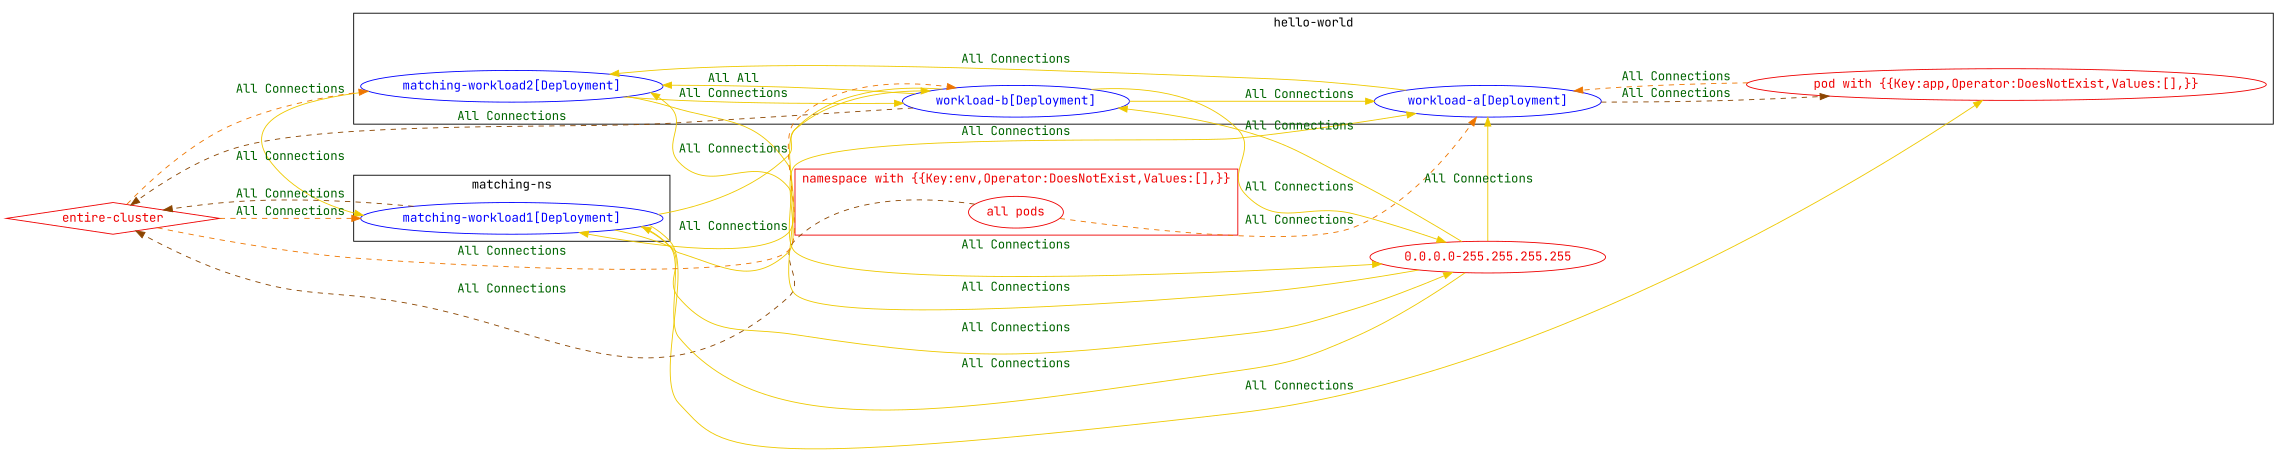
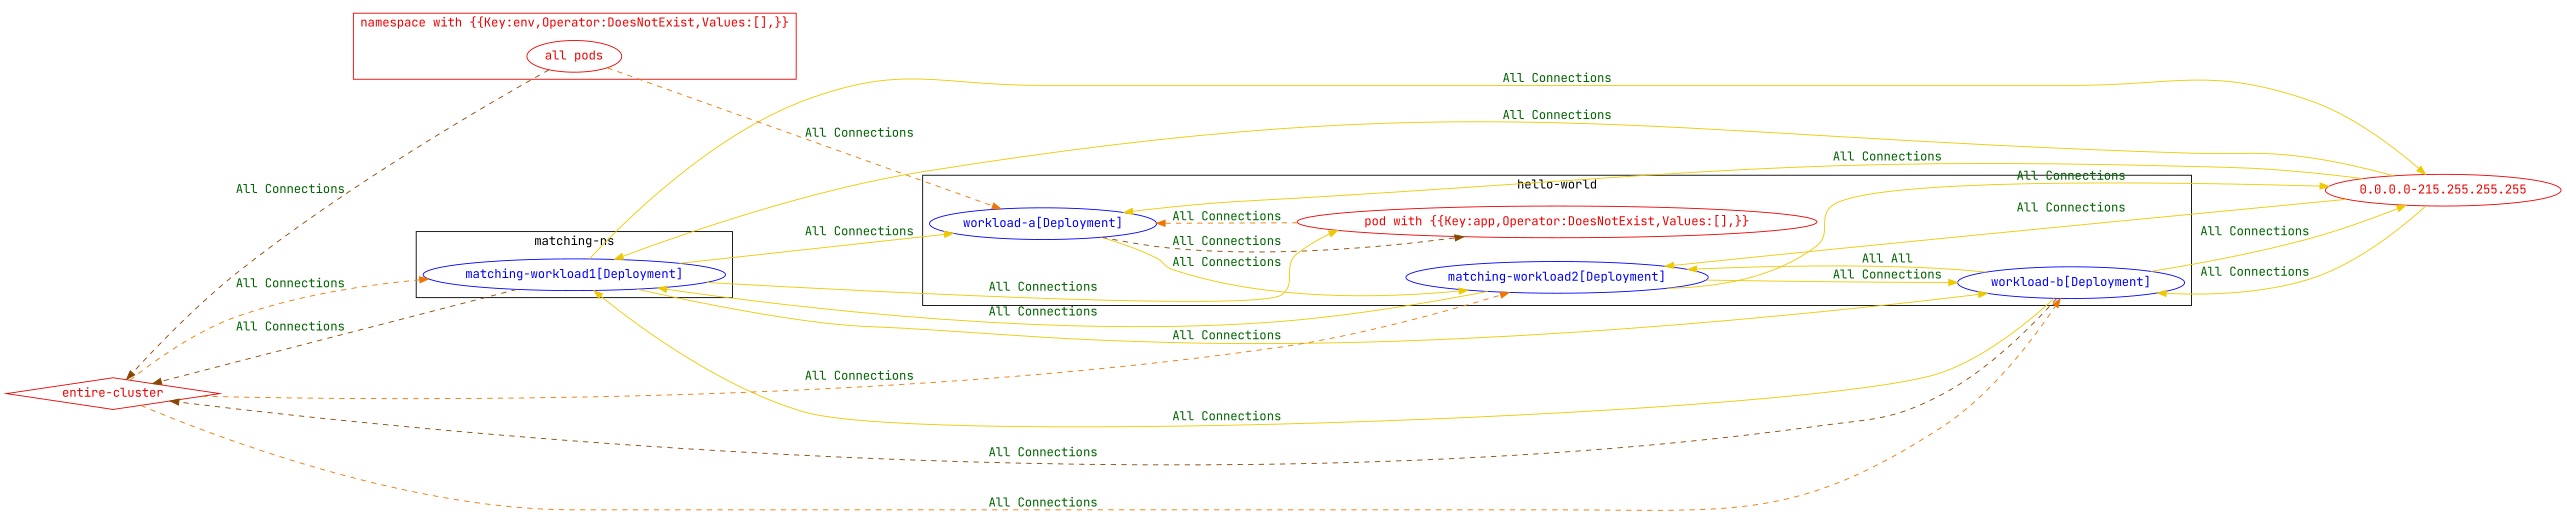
edge "workload-b[Deployment]" -> "workload-a[Deployment]": removed, label "All Connections"
node "0.0.0.0-255.255.255.255": label "0.0.0.0-255.255.255.255" -> "0.0.0.0-215.255.255.255"
